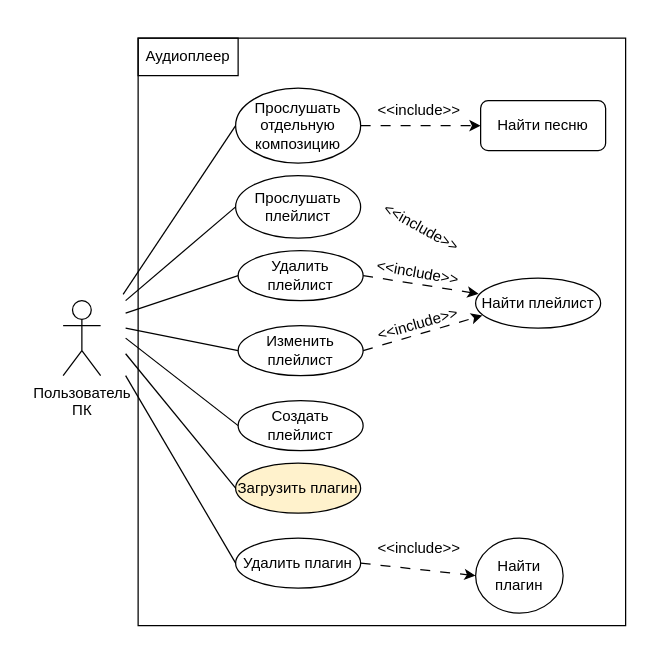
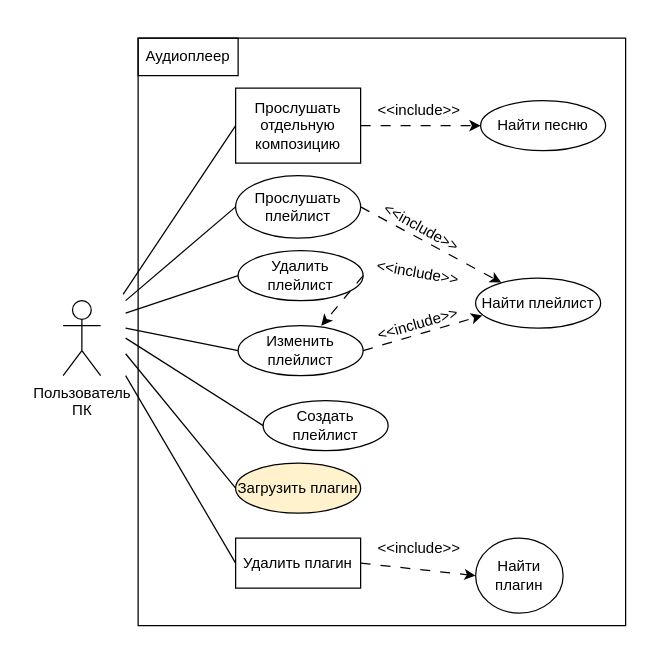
node "Прослушать отдельную композицию": shape ellipse -> rectangle
node "Найти песню": shape rounded rectangle -> ellipse
edge "Прослушать плейлист" -> "Найти плейлист": added
edge "Удалить плейлист" -> "Найти плейлист": now "Удалить плейлист" -> "Изменить плейлист"
node "Создать плейлист": moved (301, 426) -> (326, 426)
node "Удалить плагин": shape ellipse -> rectangle
